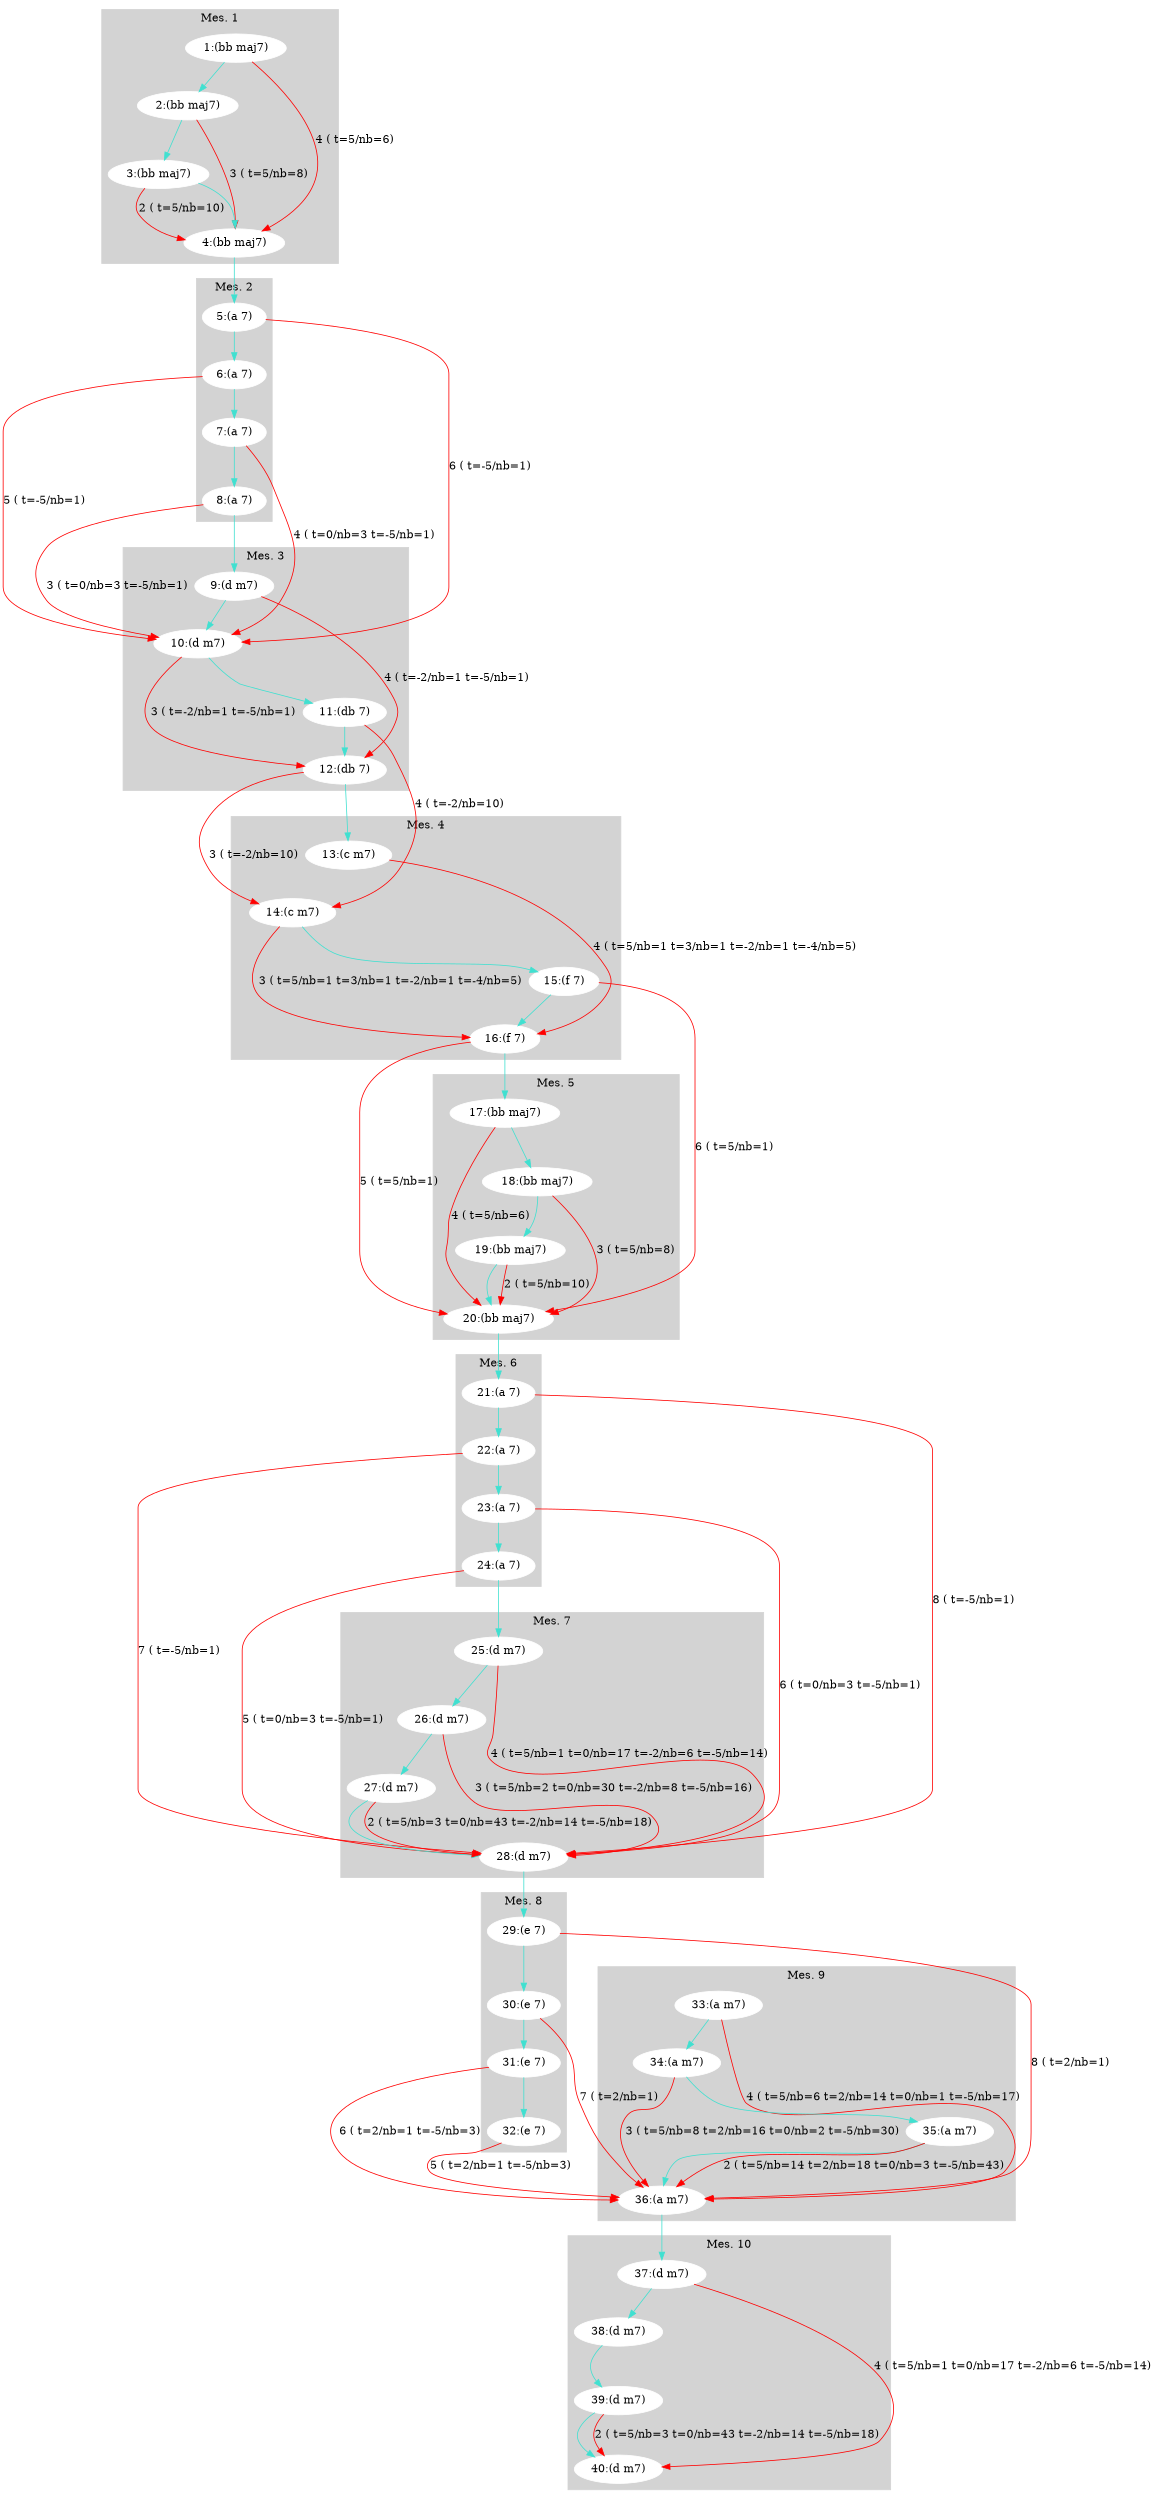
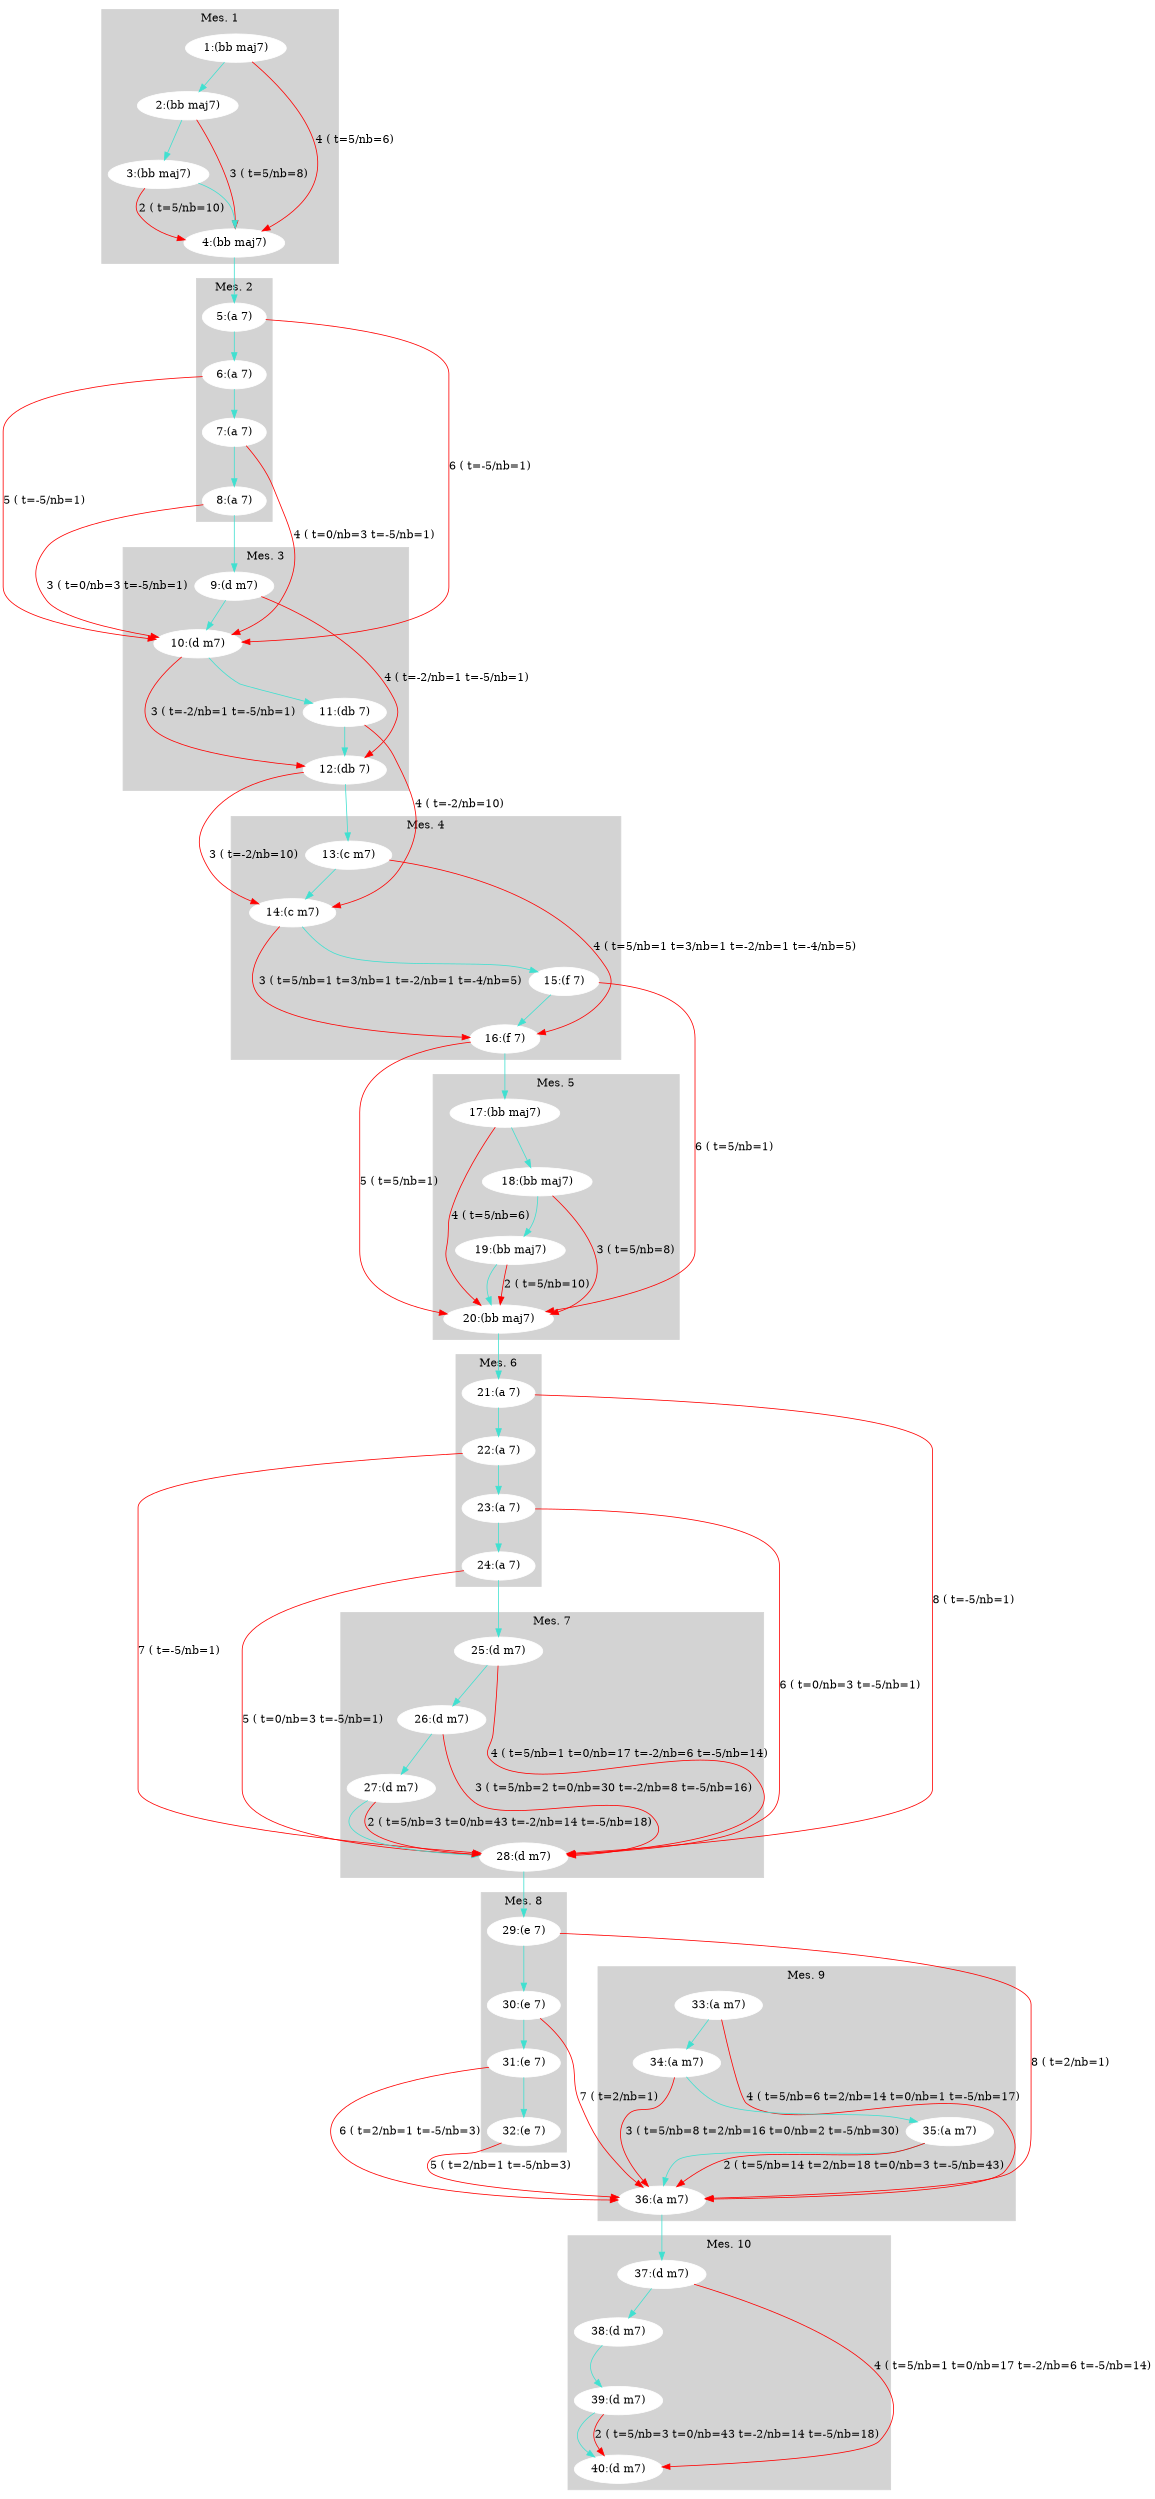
edge "13:(c m7)" -> "14:(c m7)": added
